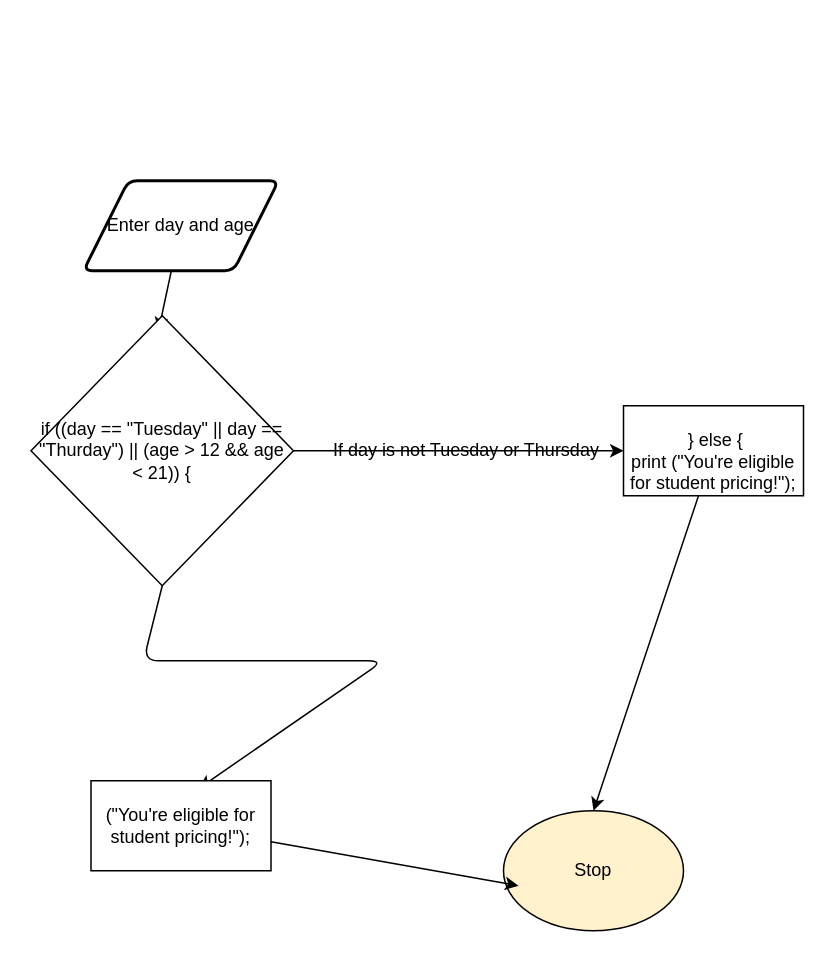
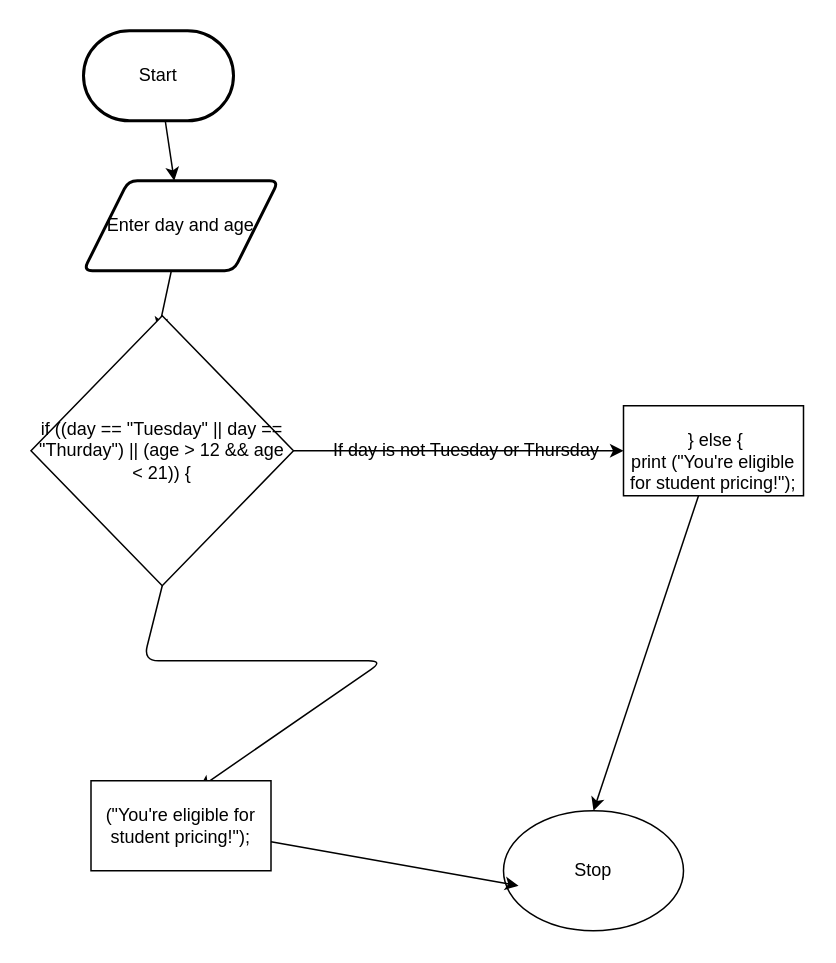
node "Start": added
edge "Start" -> "Enter day and age": added
node "Stop": fillcolor #fff2cc -> #ffffff
